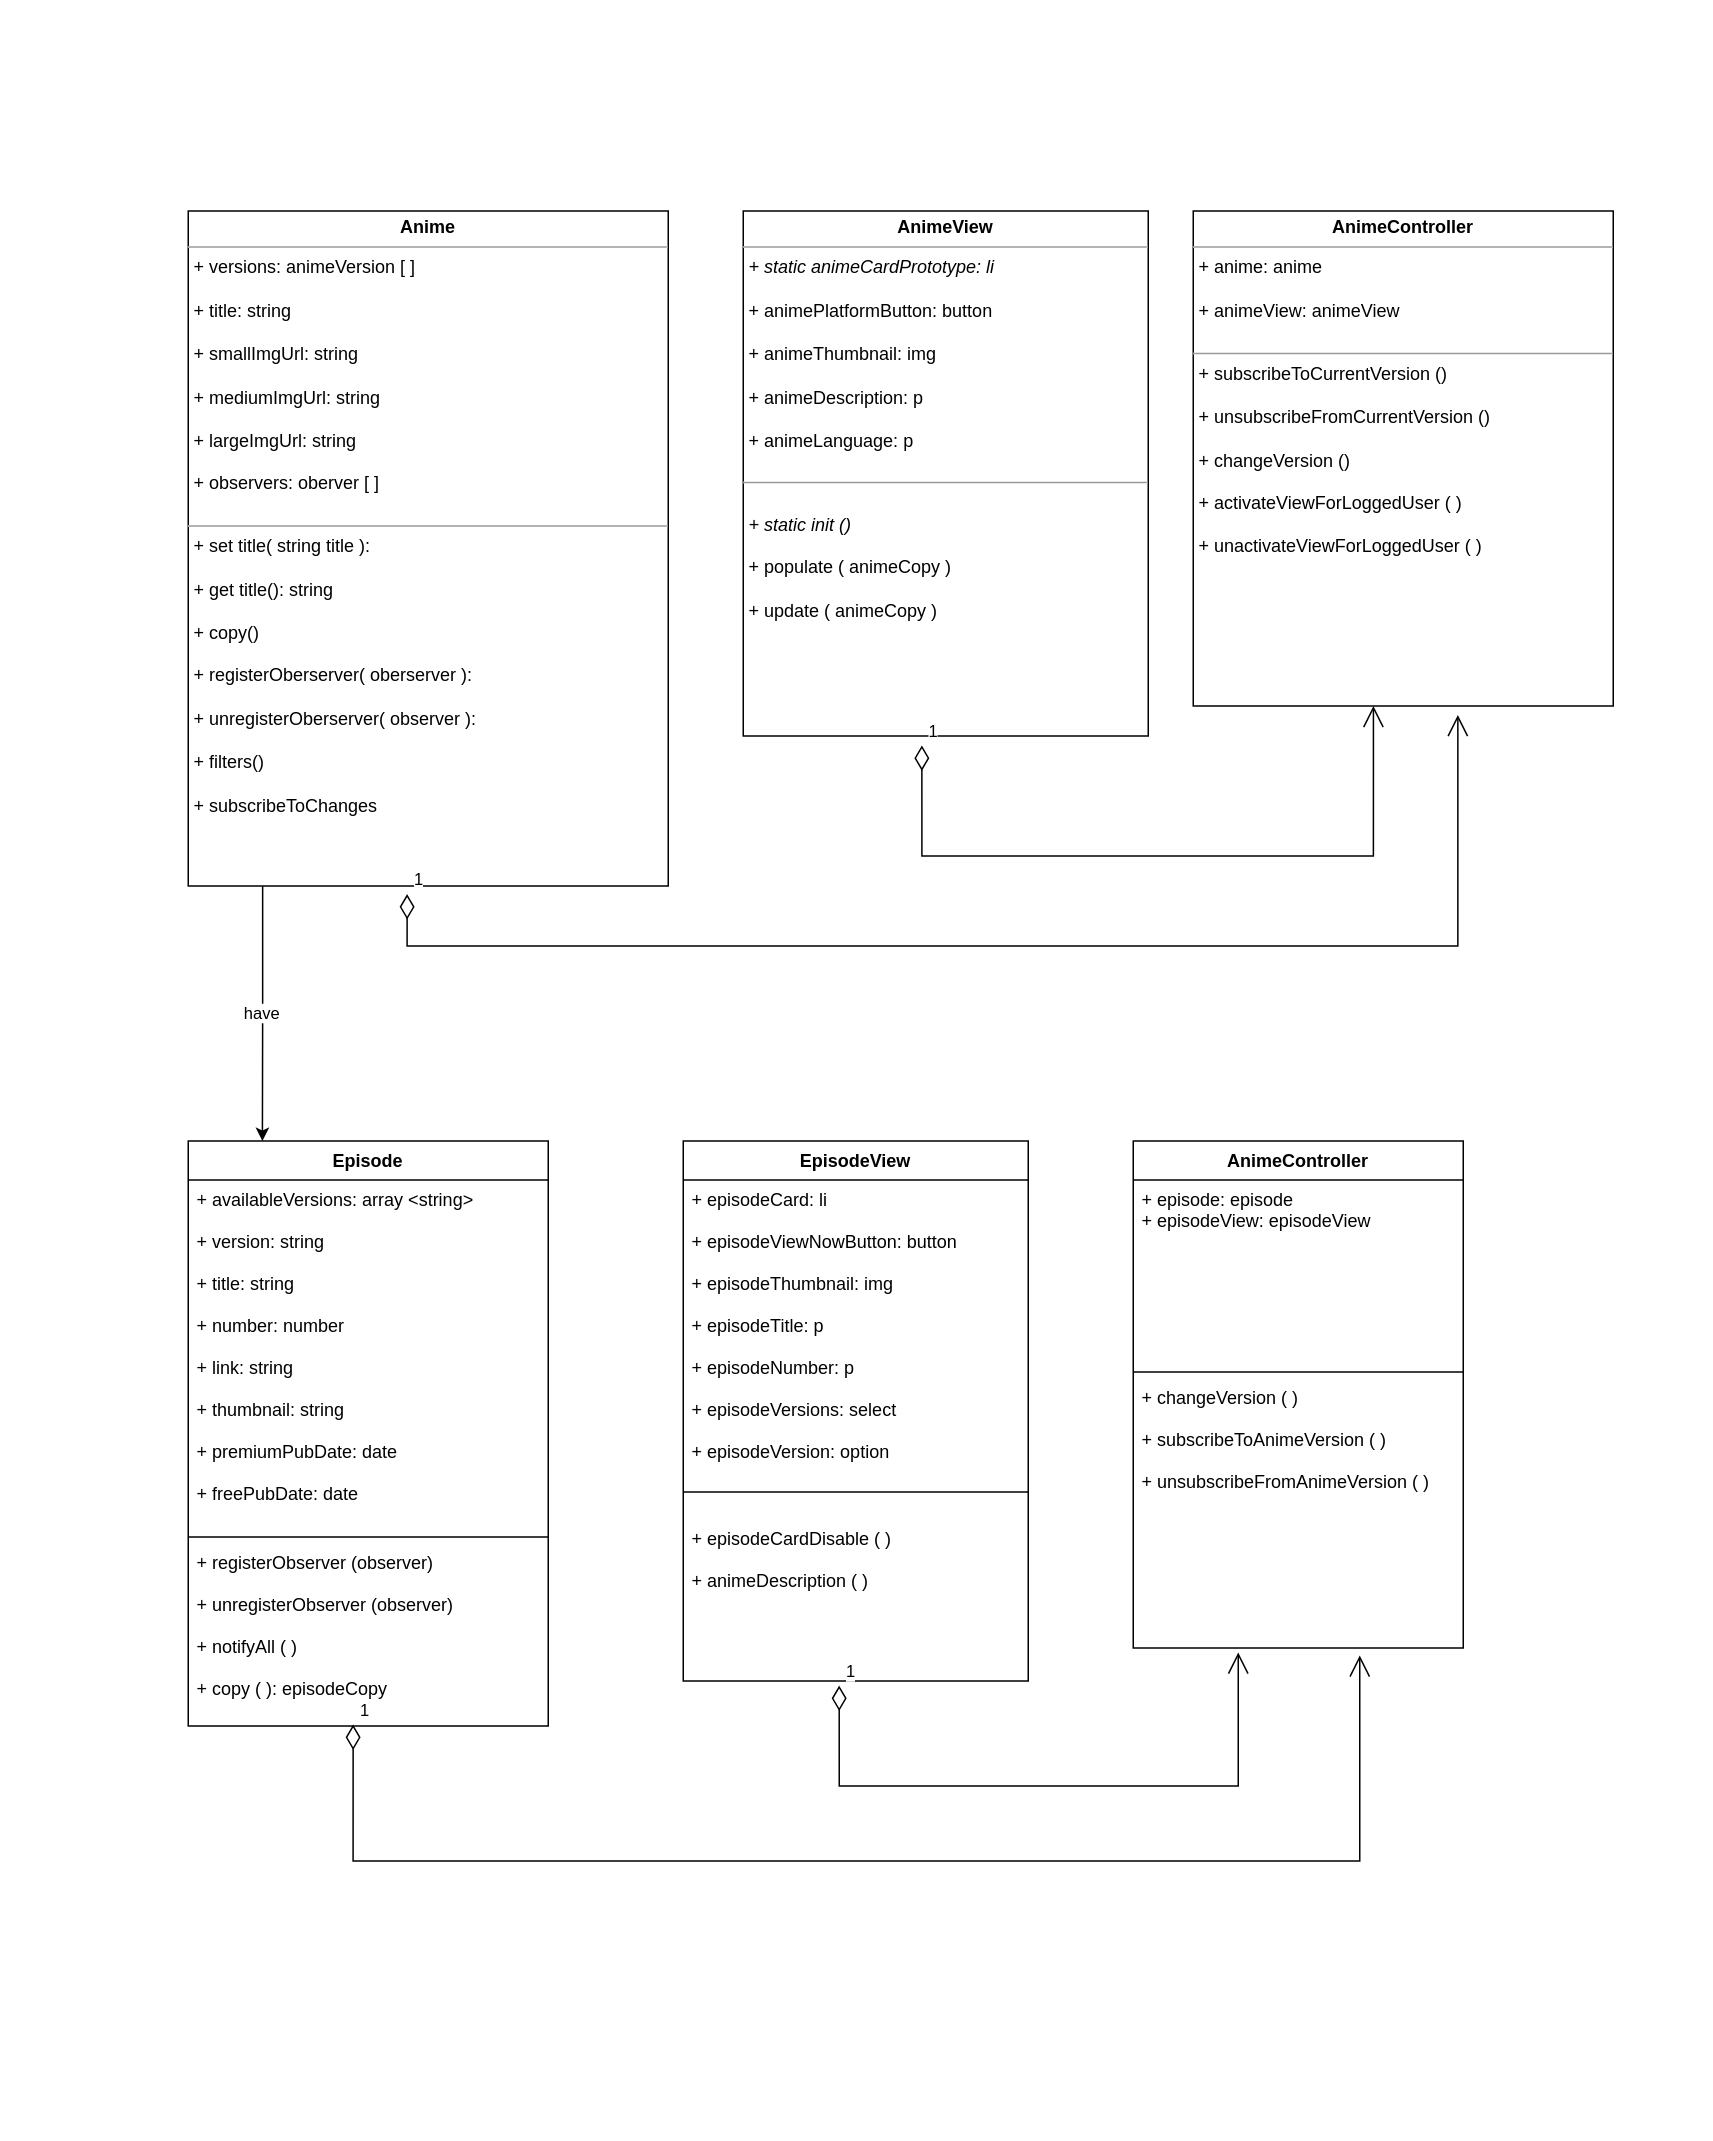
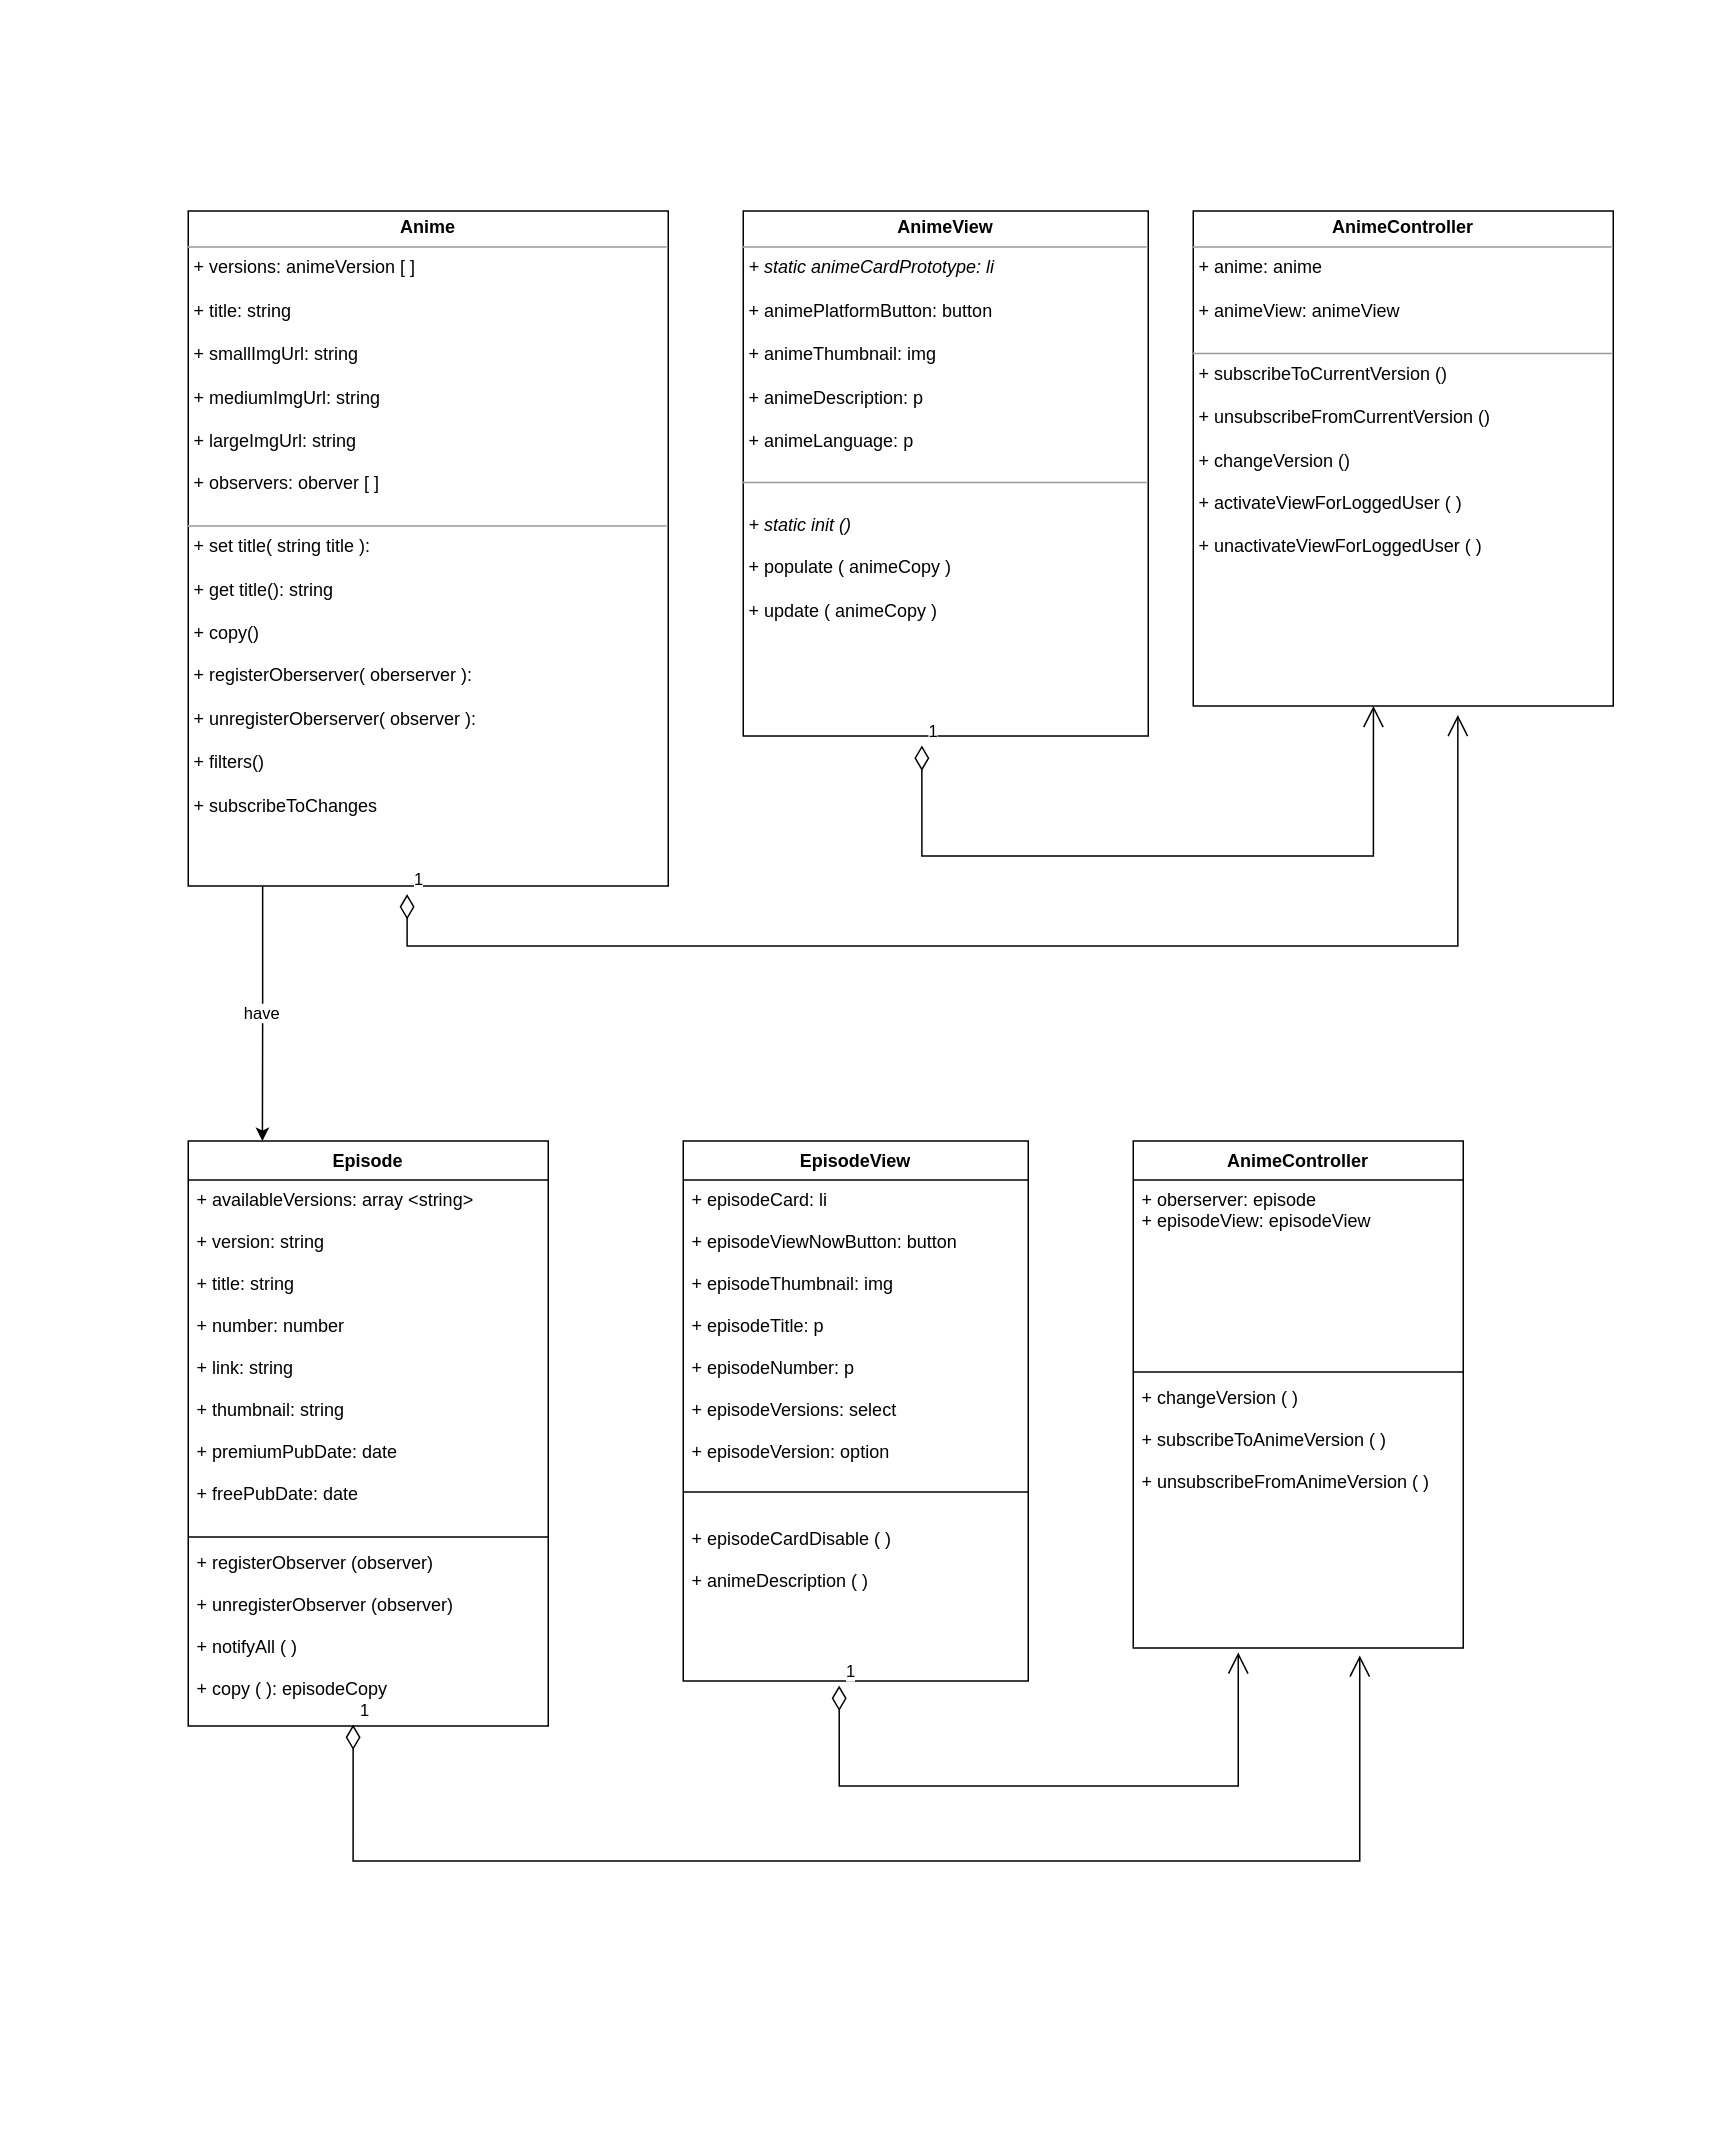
node "+ episode: episode + episodeView: episodeView": label "+ episode: episode + episodeView: episodeView" -> "+ oberserver: episode + episodeView: episodeView"
